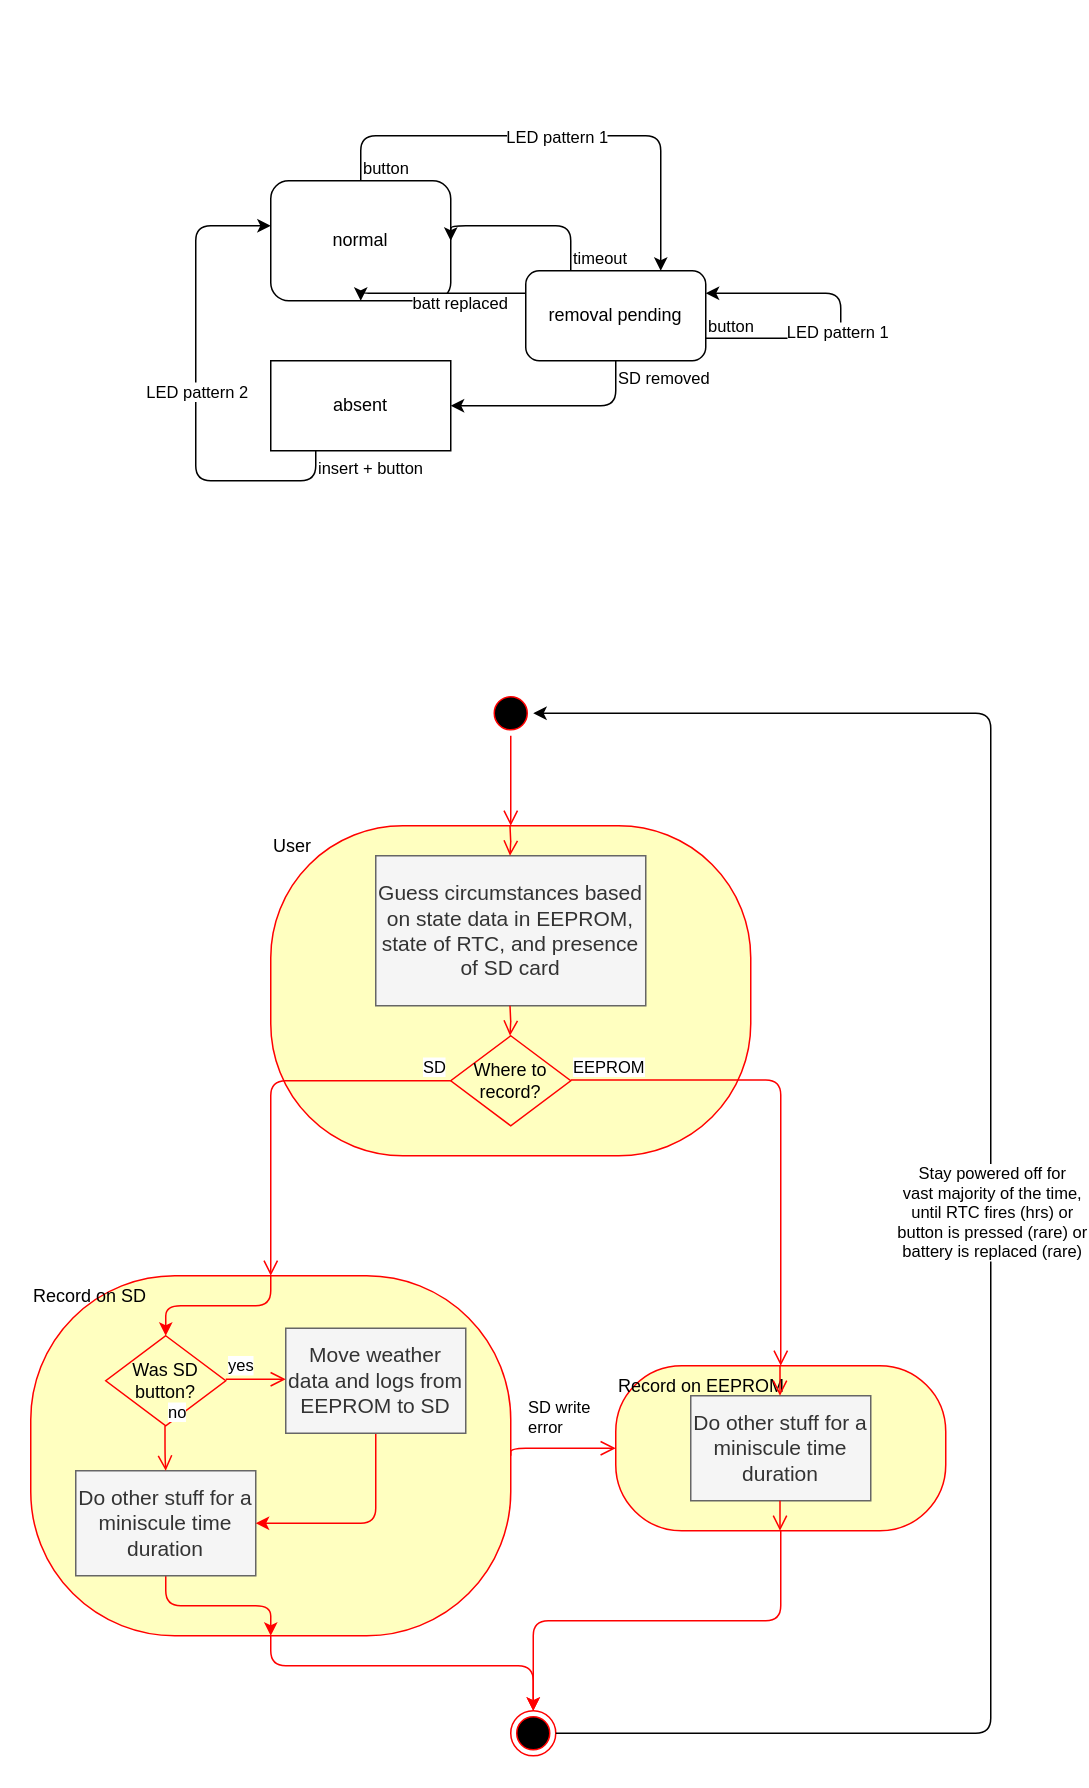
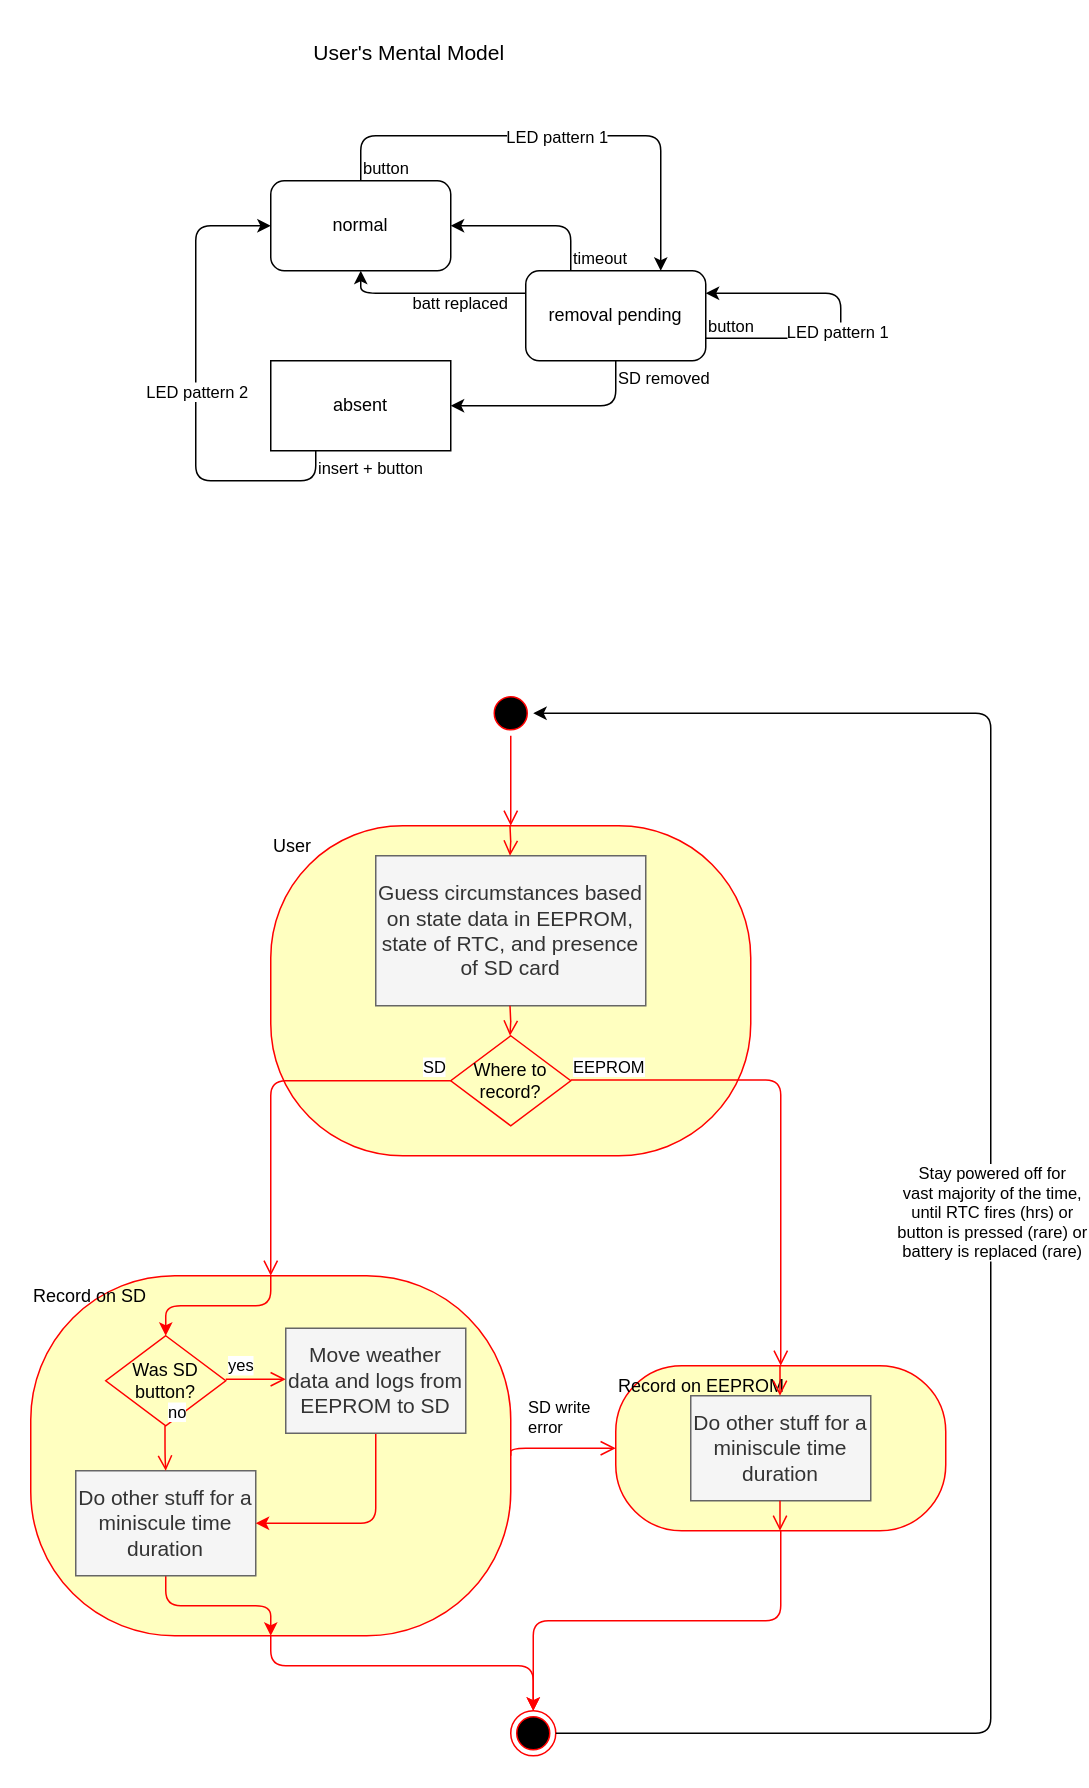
node "User's Mental Model": added
node "normal": size 180x120 -> 180x90
